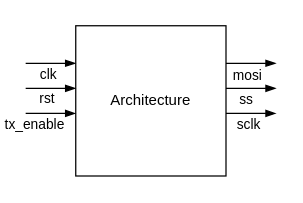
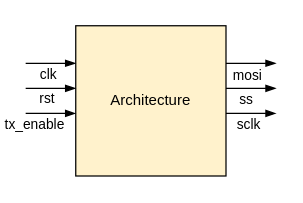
node "Architecture": fillcolor #ffffff -> #fff2cc
